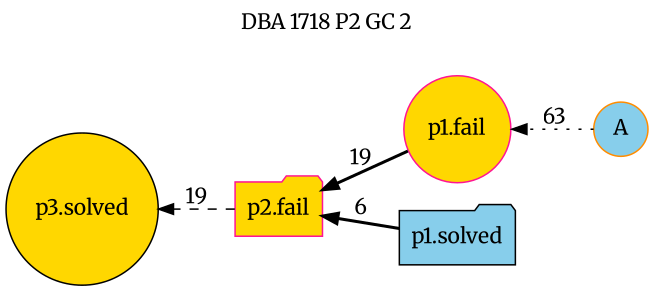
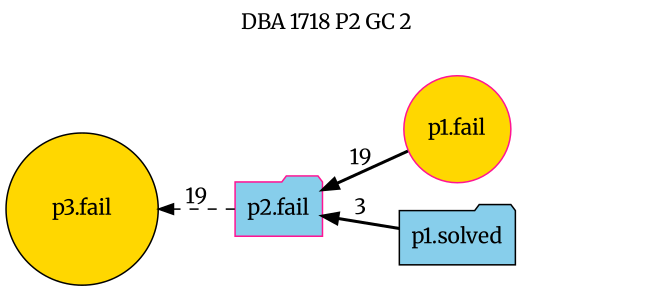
node "A": removed
edge "p1.solved" -> "p2.fail": label "6" -> "3"
node "p3.solved": label "p3.solved" -> "p3.fail"
node "p2.fail": fillcolor gold -> skyblue
